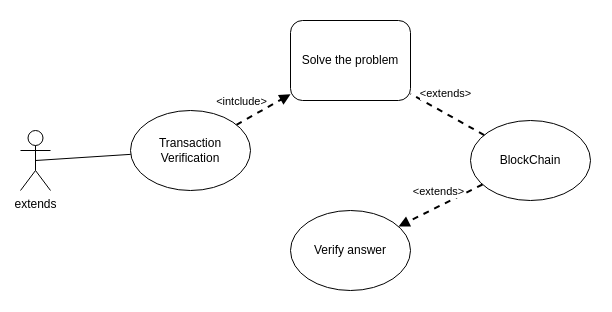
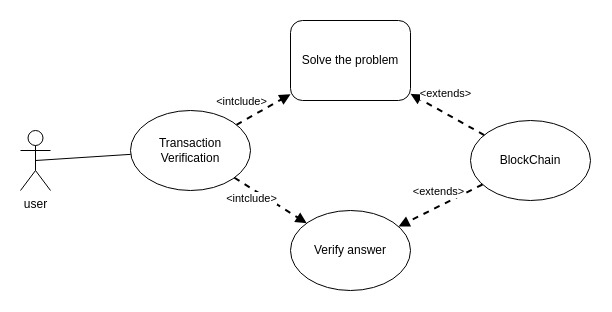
edge "Solve the problem" -- "BlockChain": arrowhead none -> block
edge "Transaction Verification" -> "Verify answer": added, label "<intclude>"
node "extends": label "extends" -> "user"
